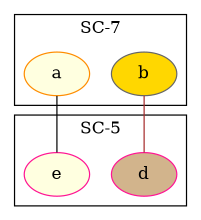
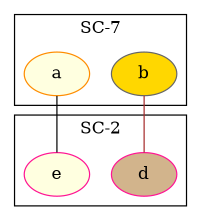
cluster "SC-5": label "SC-5" -> "SC-2"
